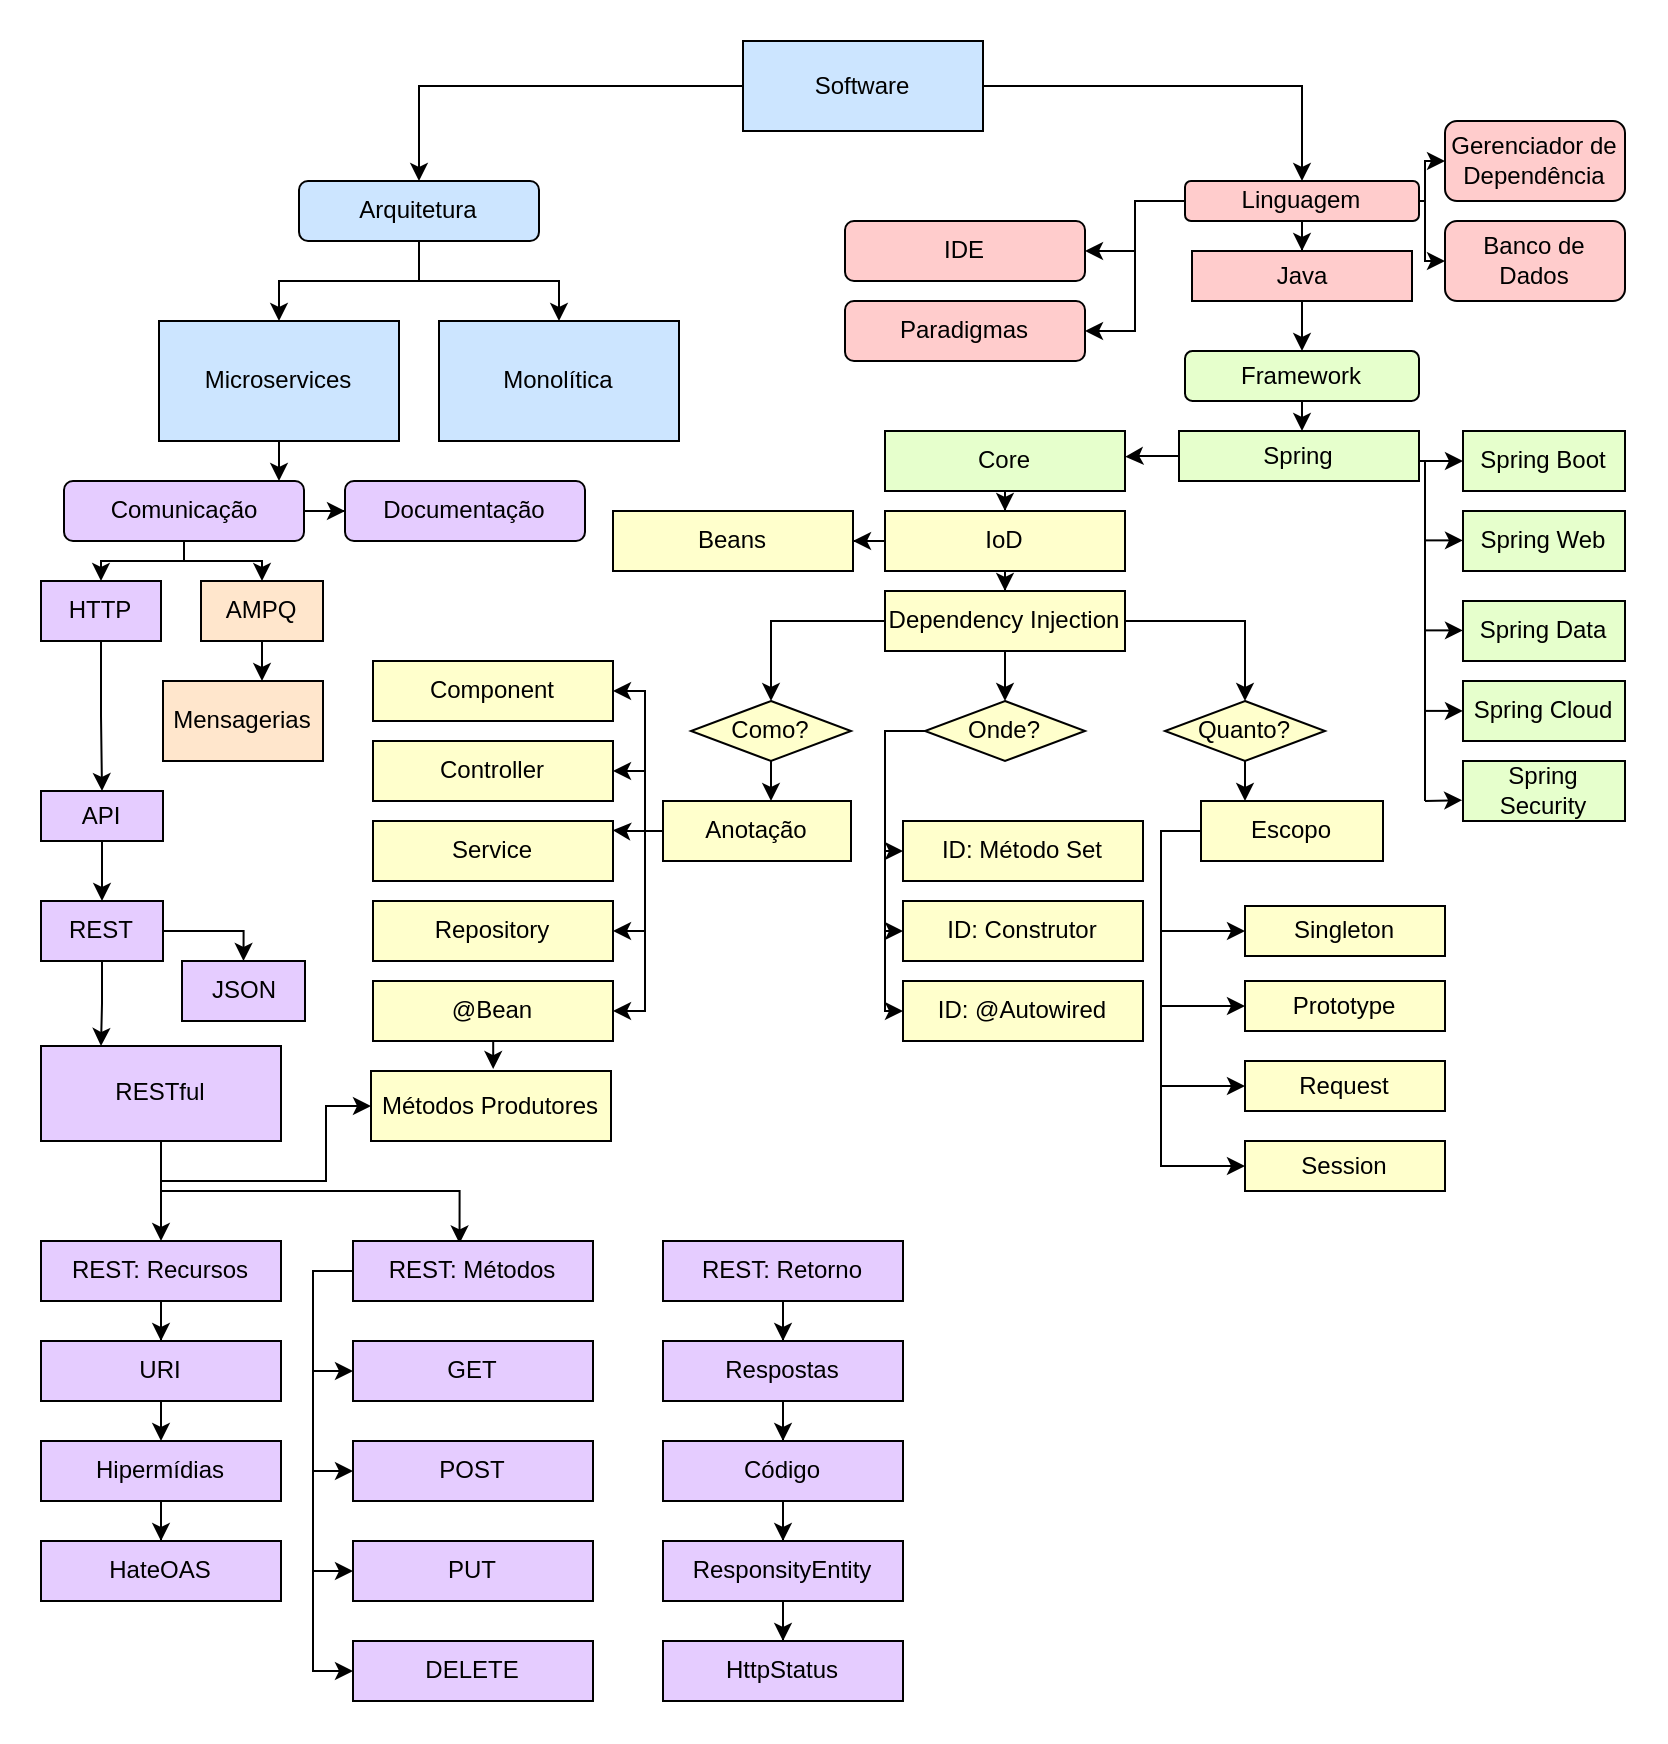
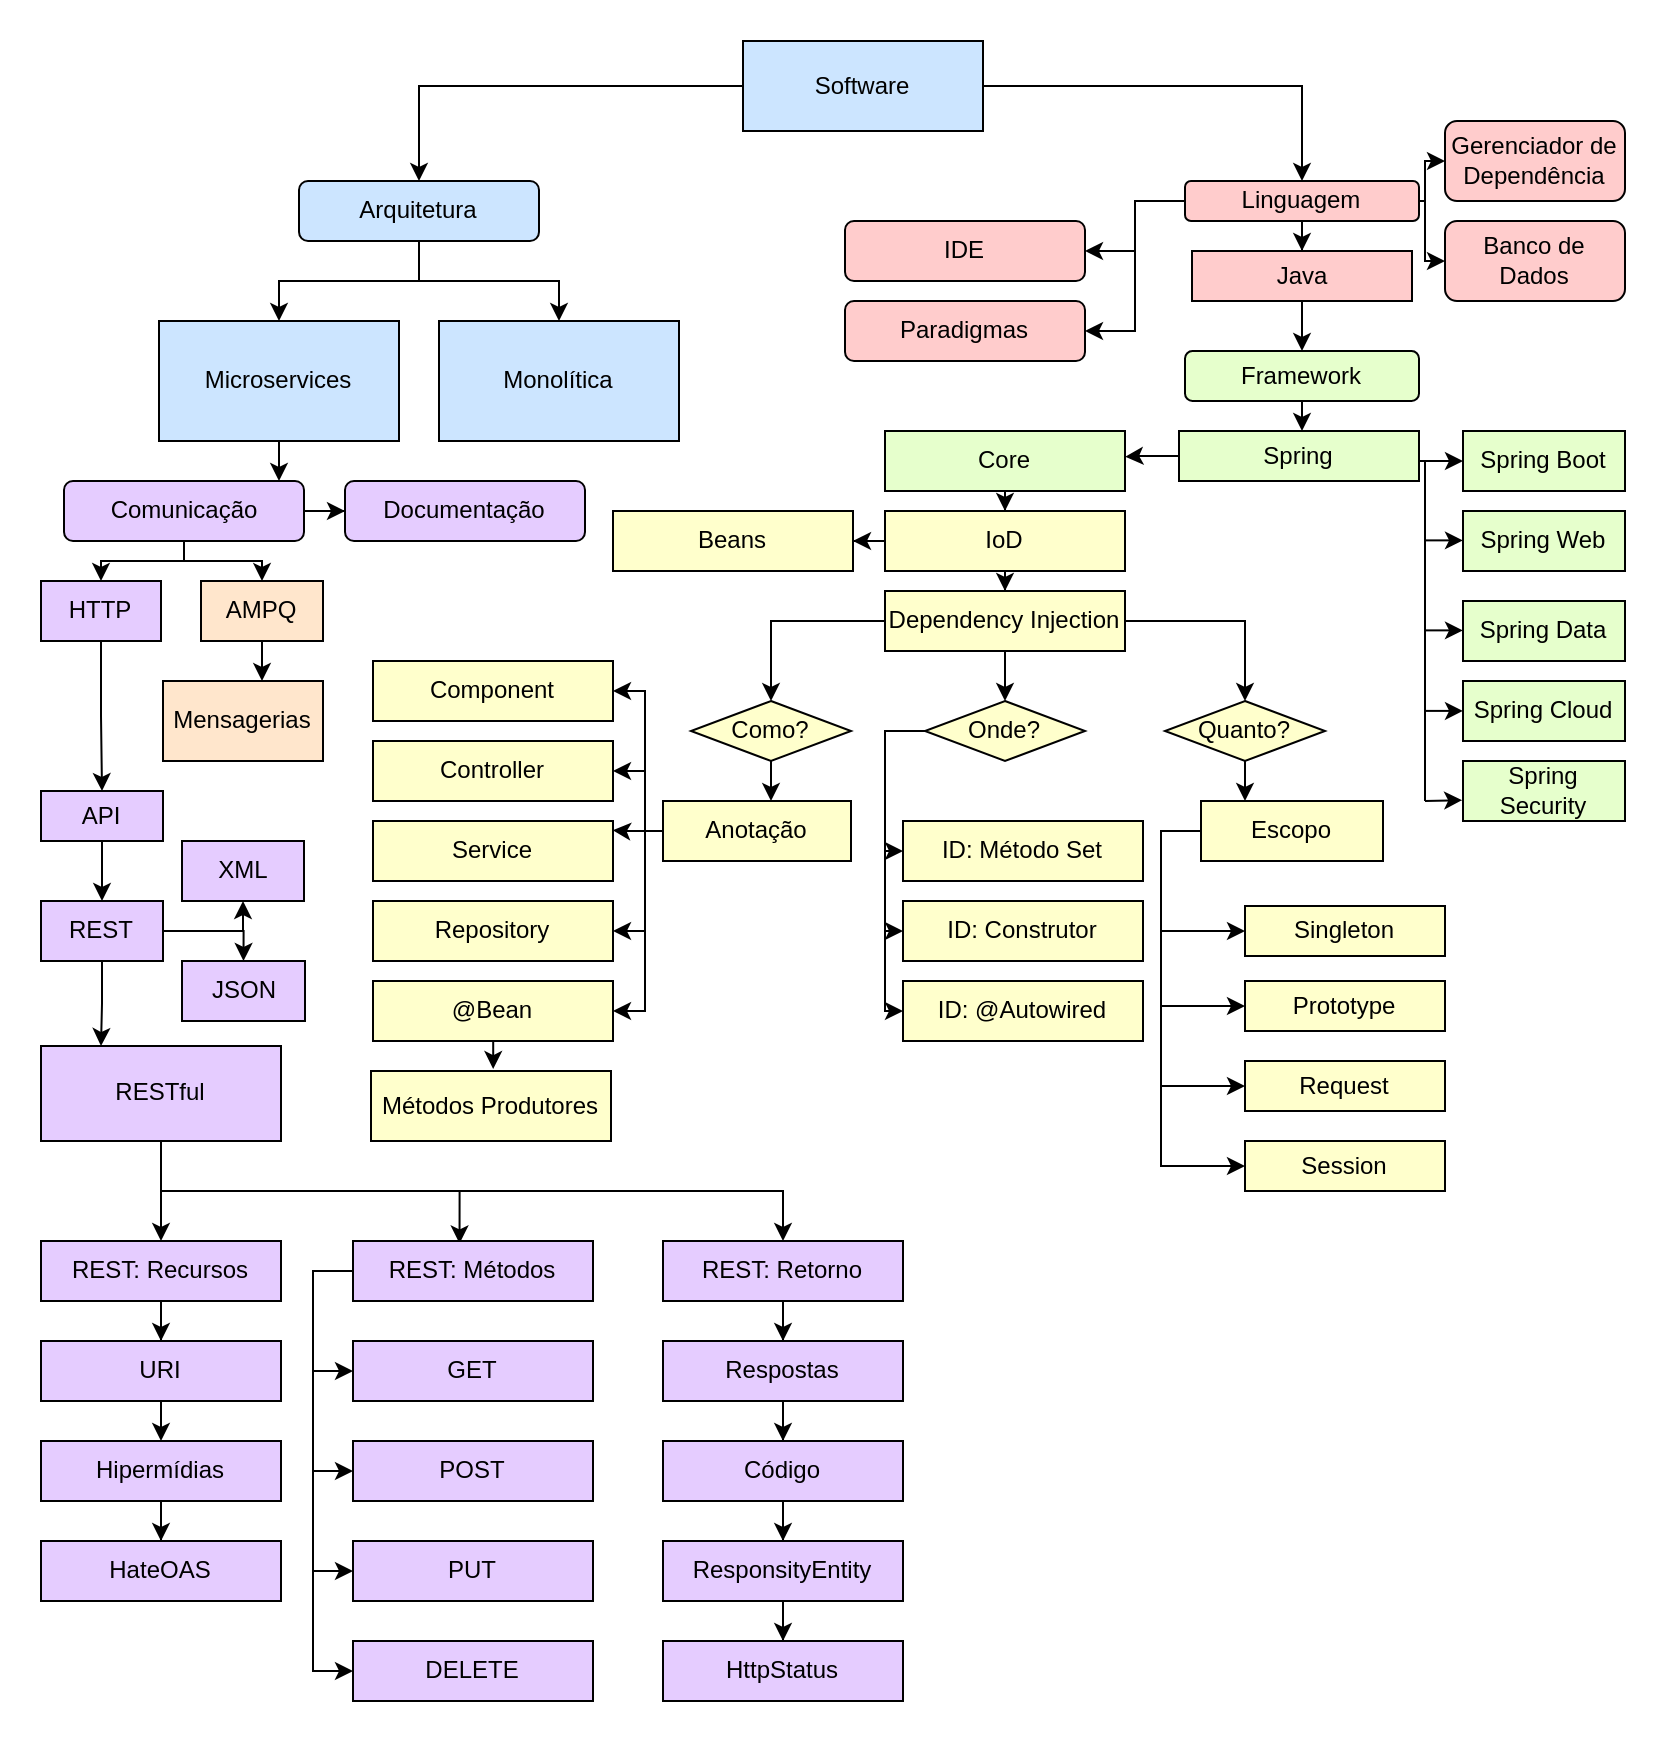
node "XML": added
edge "REST" -> "XML": added
edge "RESTful" -> "Métodos Produtores": now "RESTful" -> "REST: Retorno"
